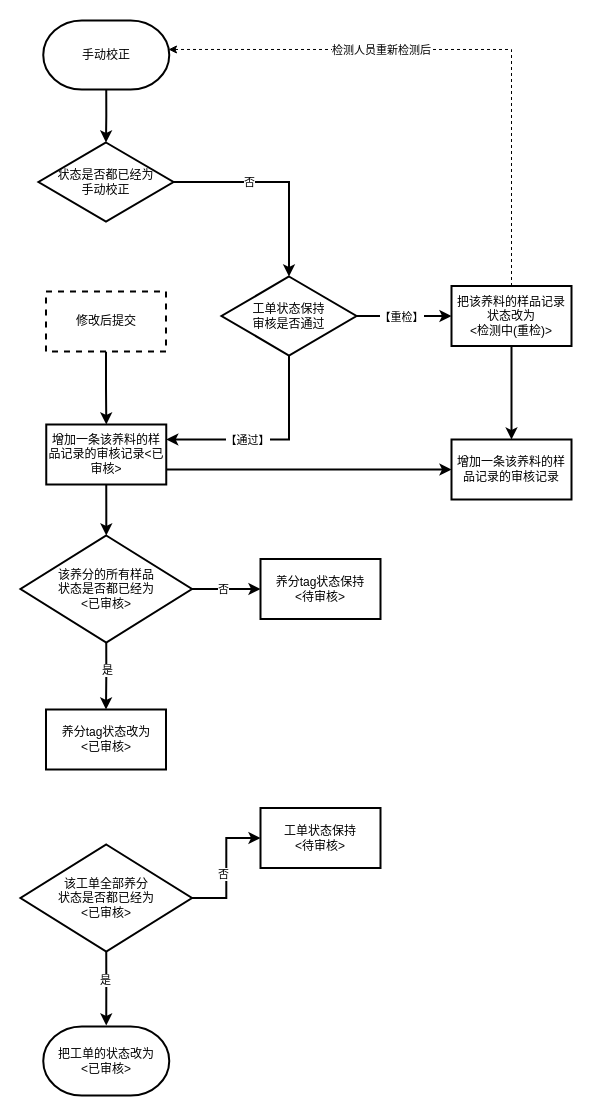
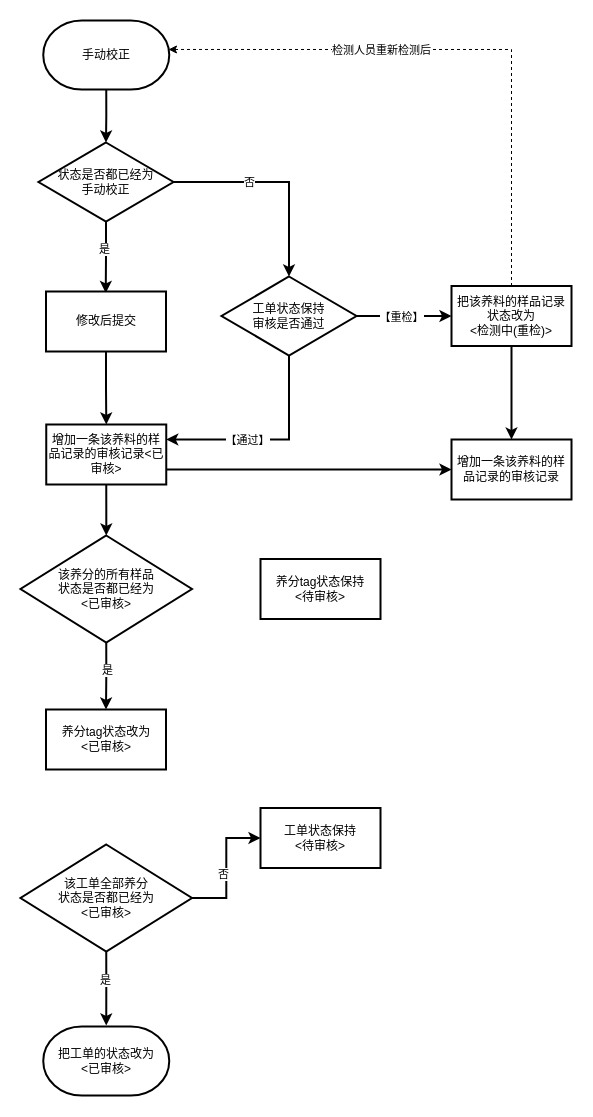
edge "状态是否都已经为 手动校正" -> "修改后提交": added, label "是"
node "修改后提交": style dashed -> solid
edge "该养分的所有样品 状态是否都已经为 <已审核>" -> "养分tag状态保持 <待审核>": removed, label "否"
